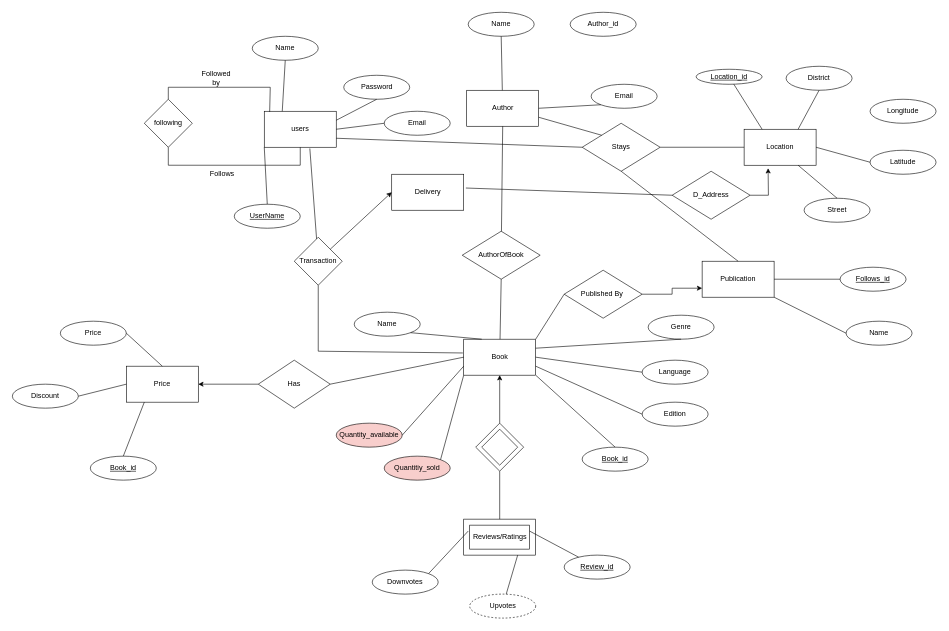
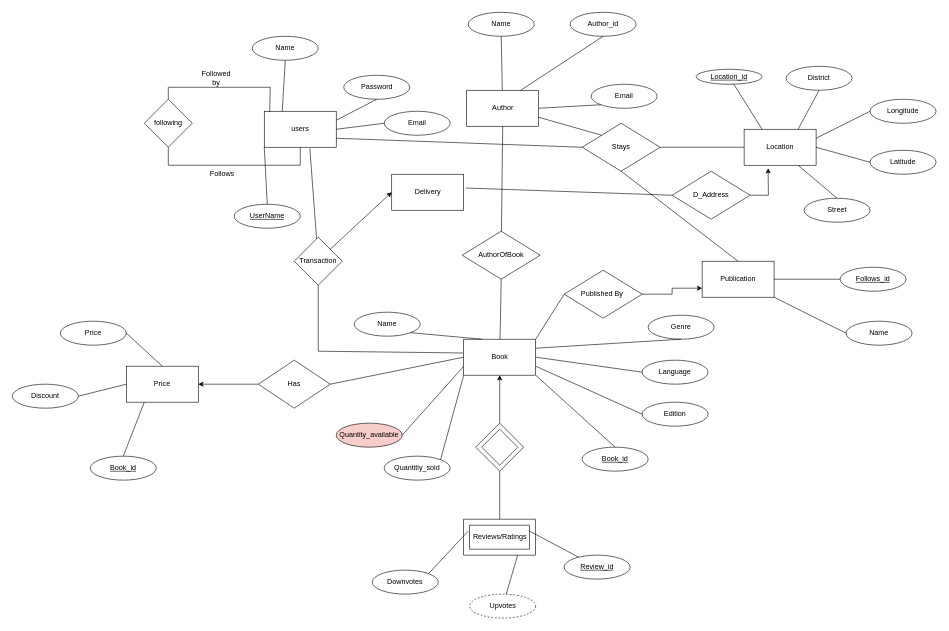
edge "Author_id" -- "Author": added
edge "Longitude" -- "Location": added
node "Quantitiy_sold": fillcolor #f8cecc -> #ffffff
